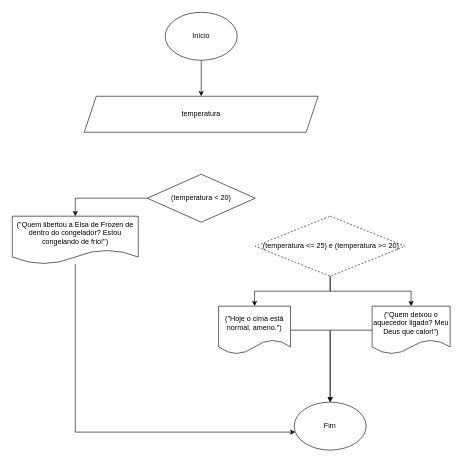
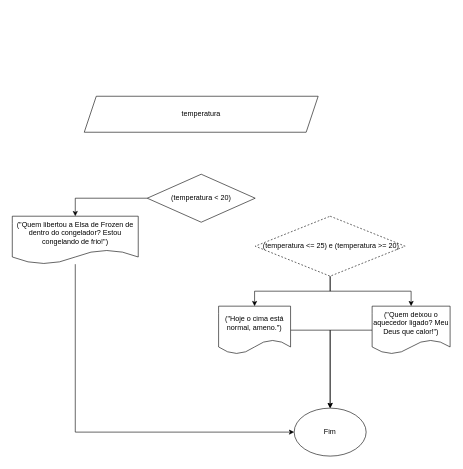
node "Início": removed
edge "Início" -> "temperatura": removed
node "Fim": moved (330, 426) -> (330, 432)
